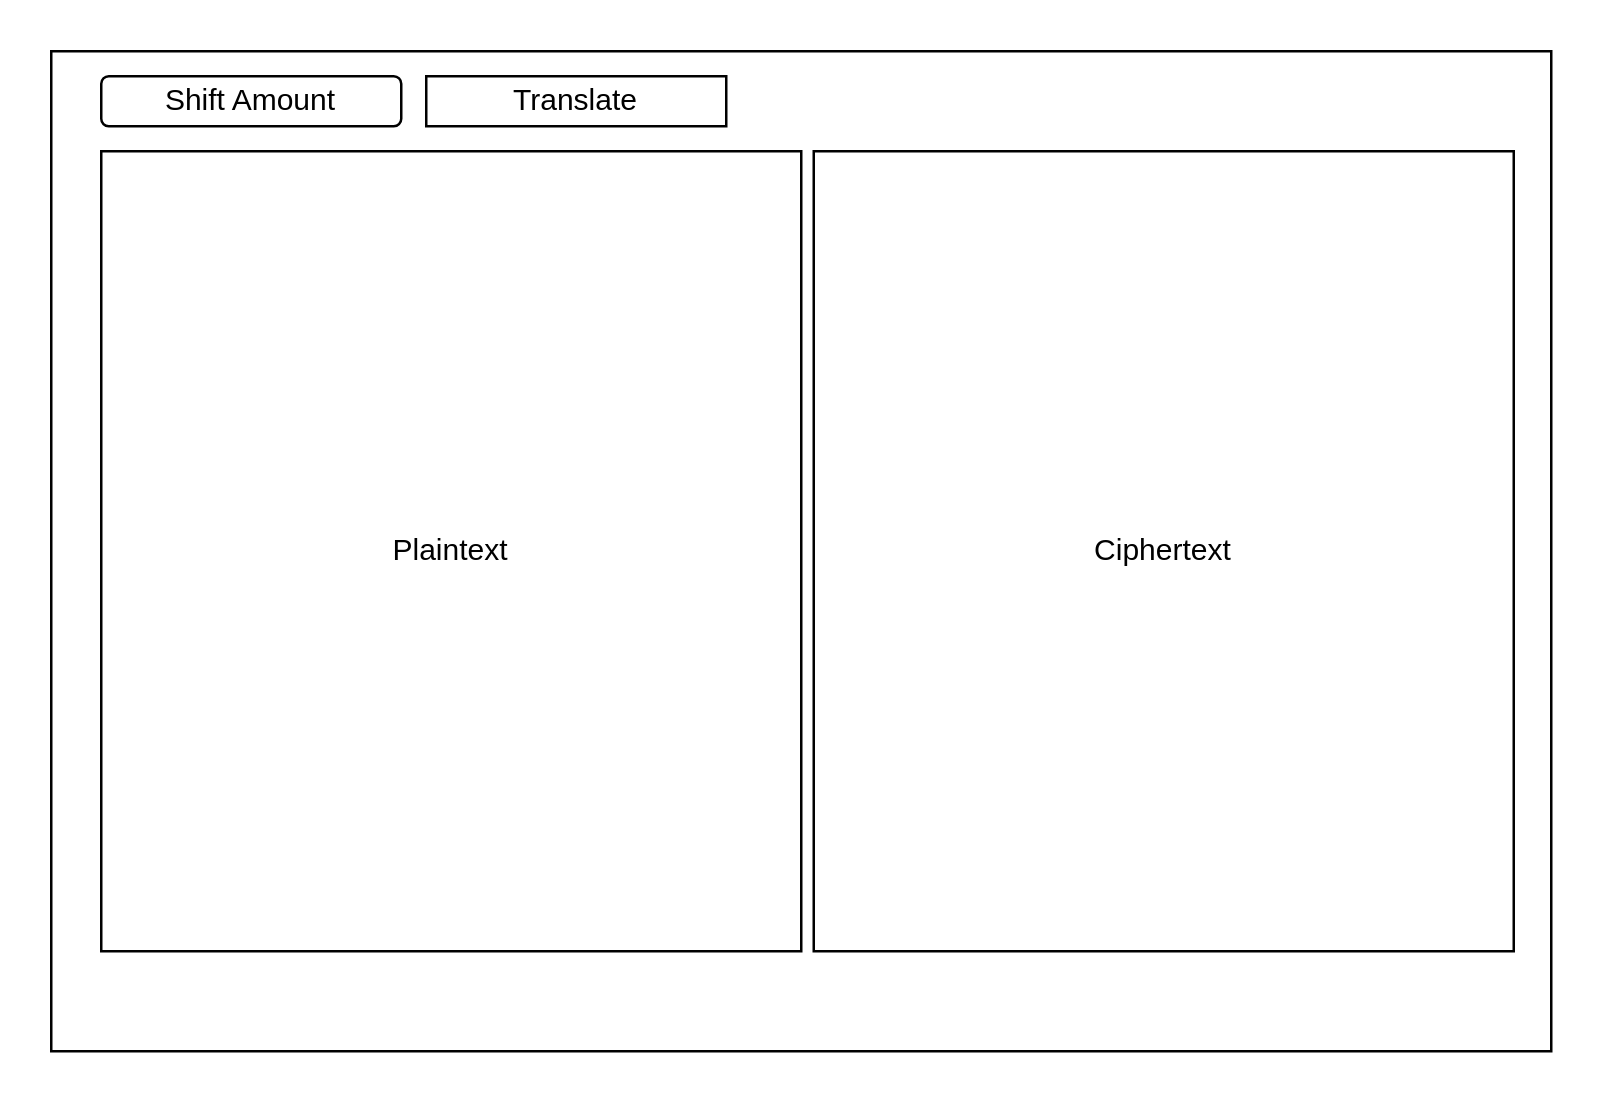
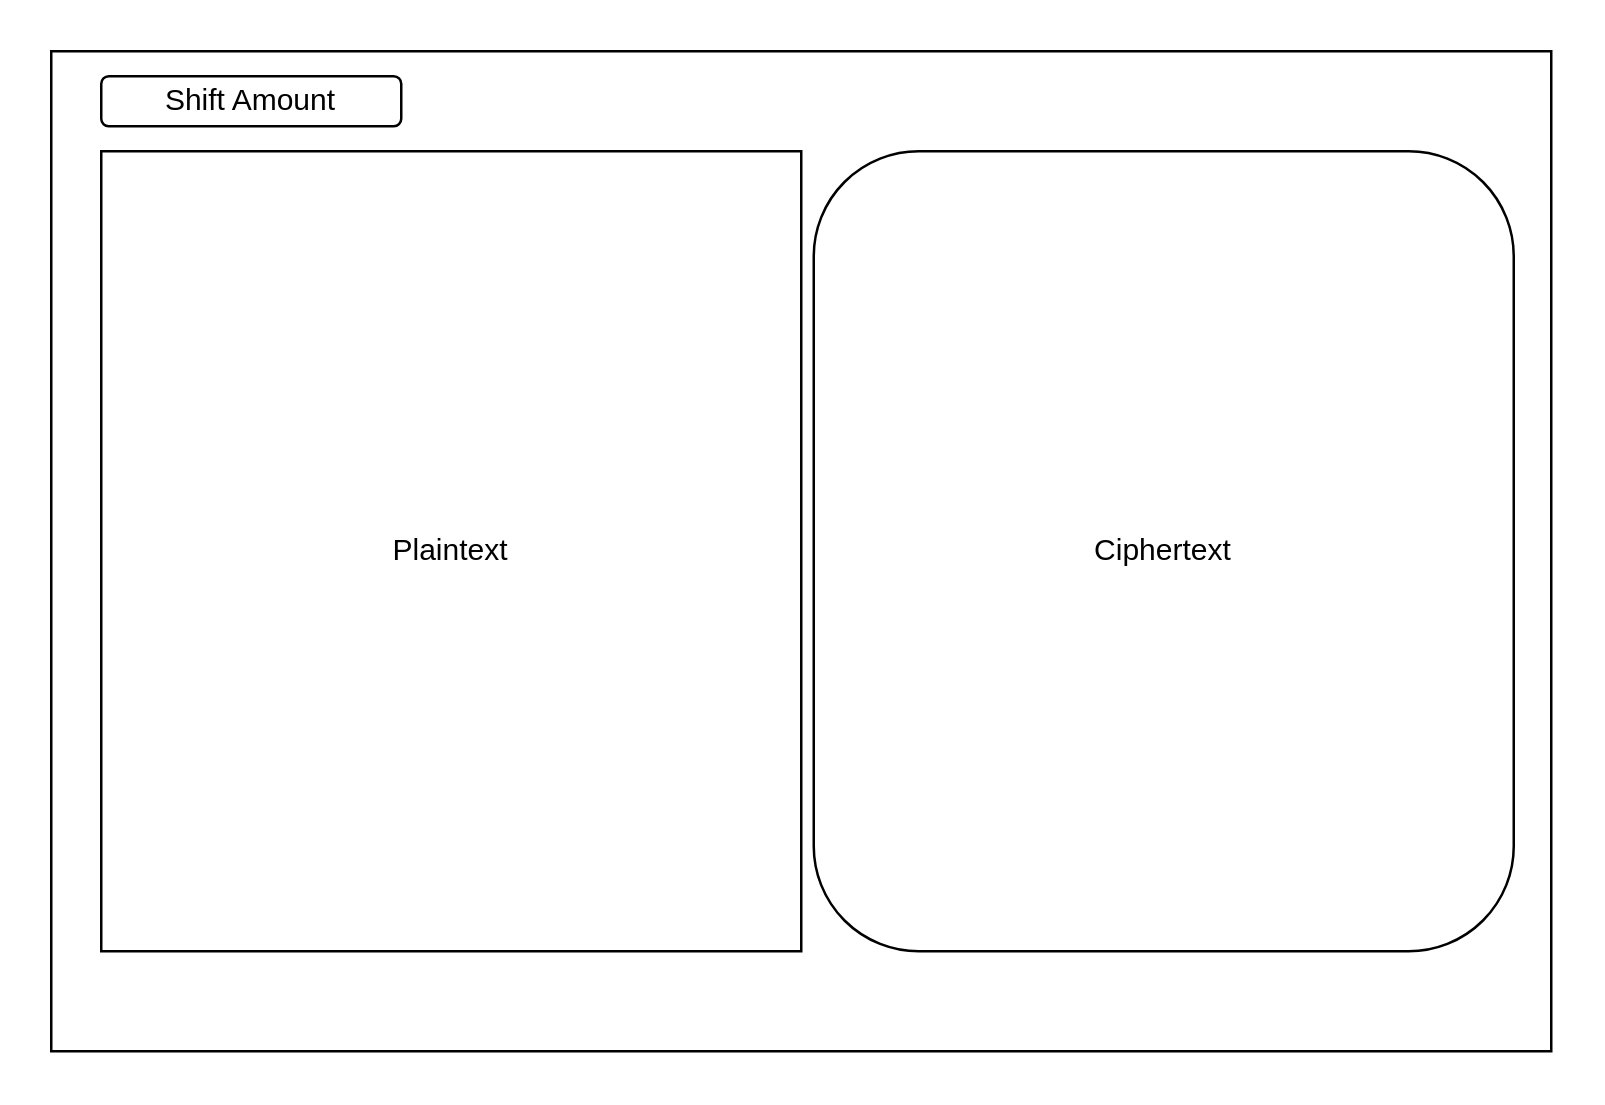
node "Translate": removed
node "Ciphertext": shape rectangle -> rounded rectangle
